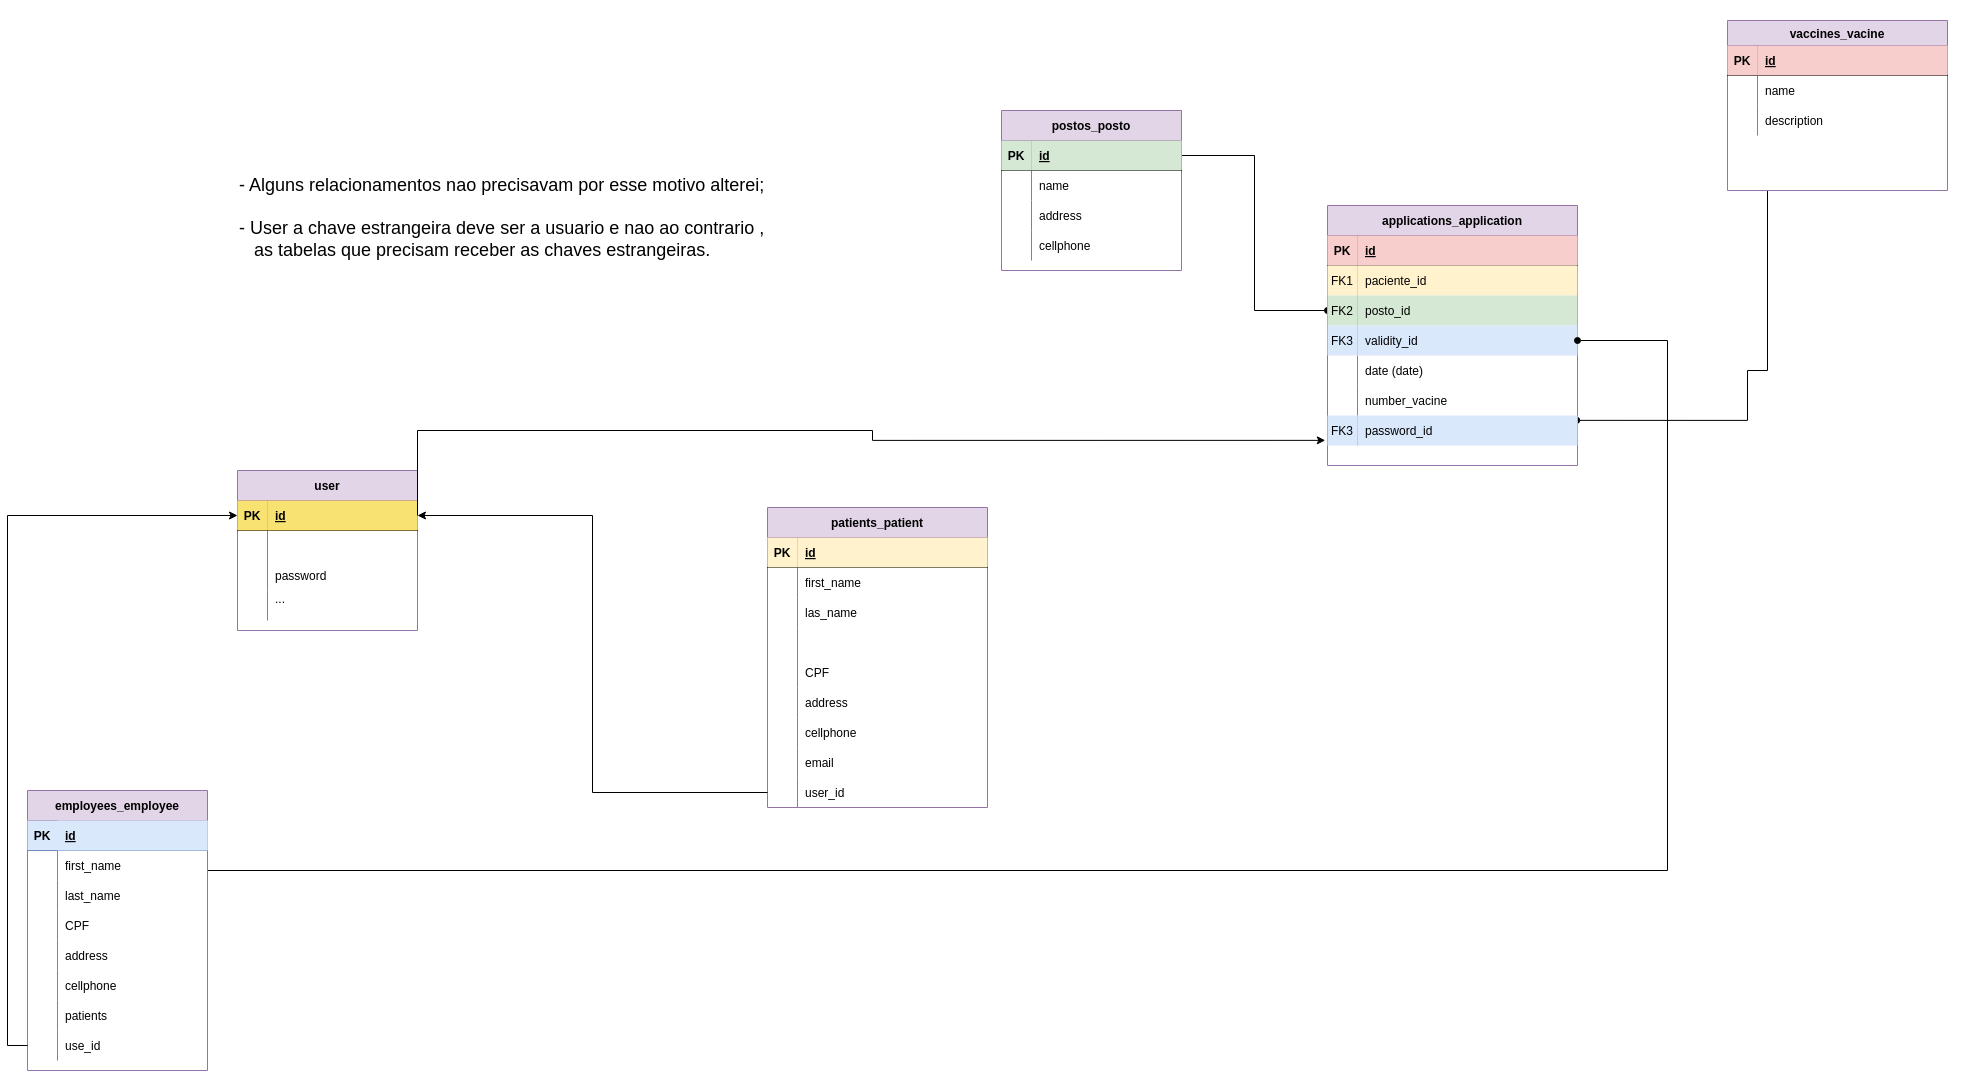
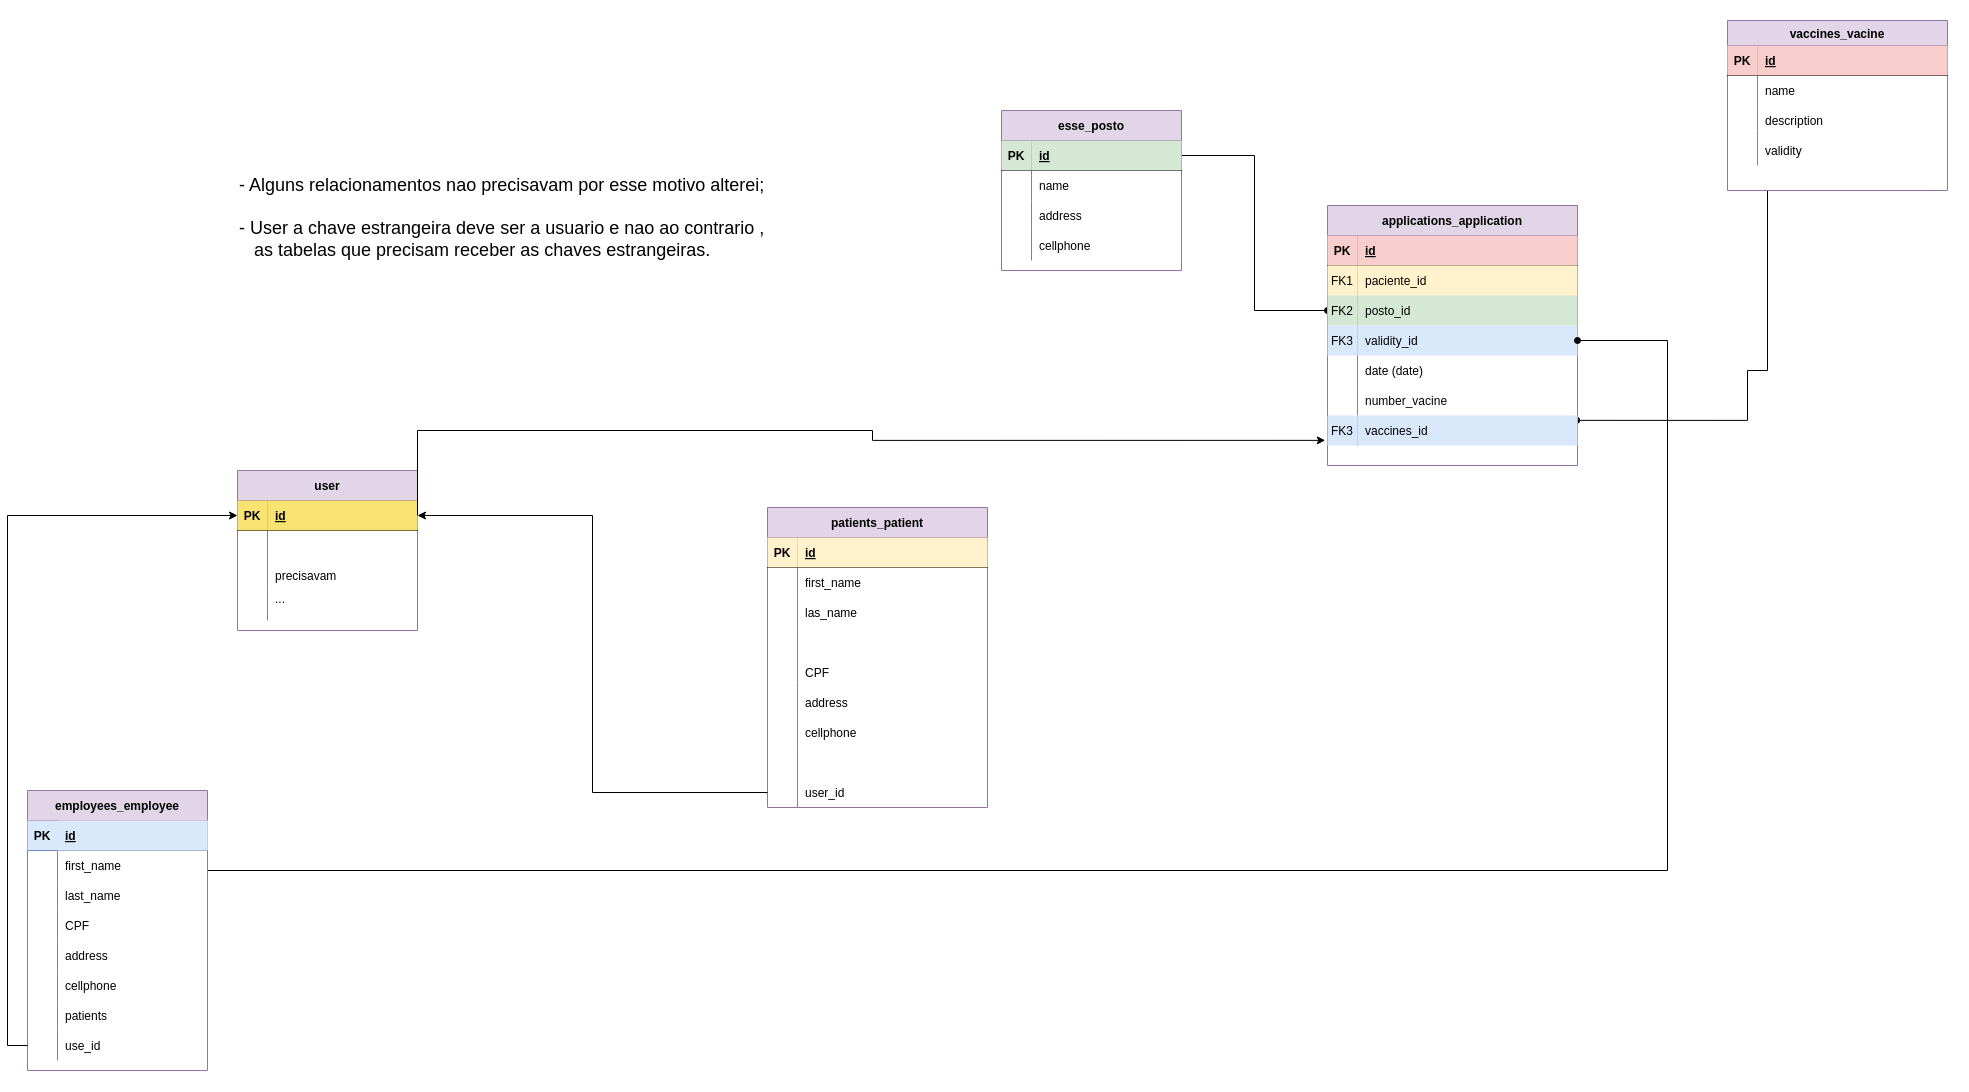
node "postos_posto": label "postos_posto" -> "esse_posto"
node "validity": added
node "password_id": label "password_id" -> "vaccines_id"
node "password": label "password" -> "precisavam"
node "email": removed
